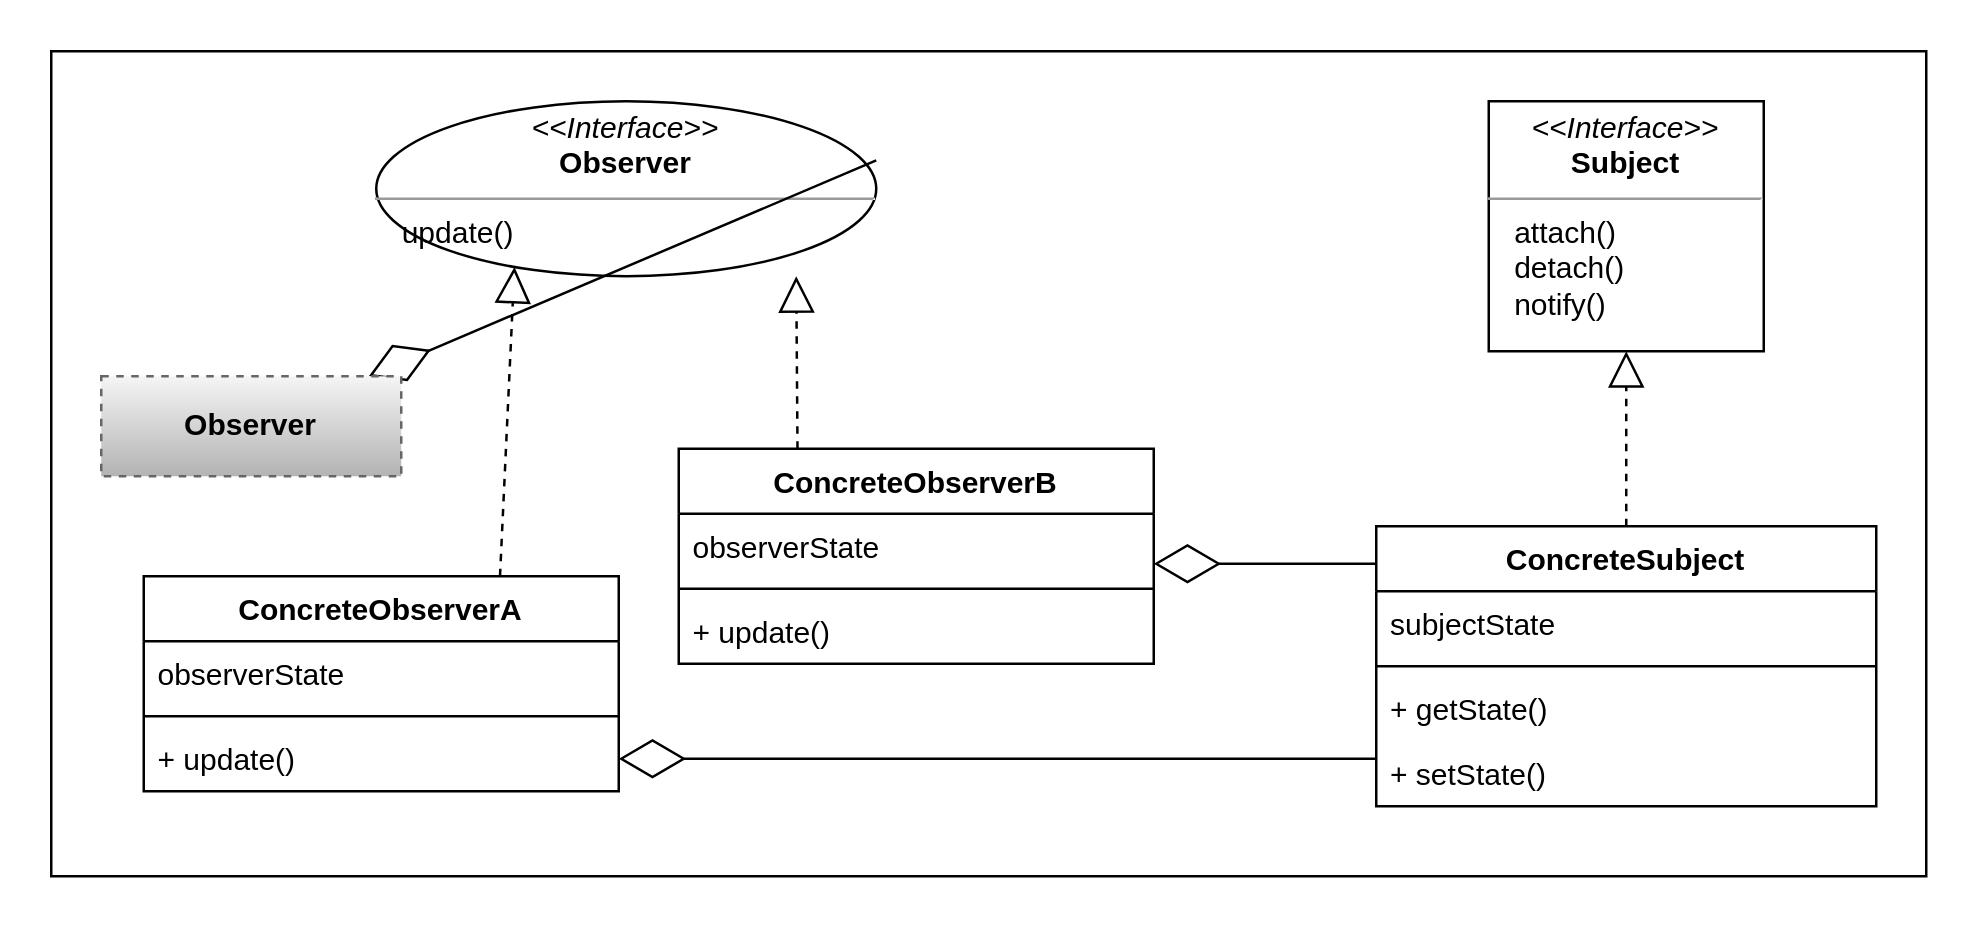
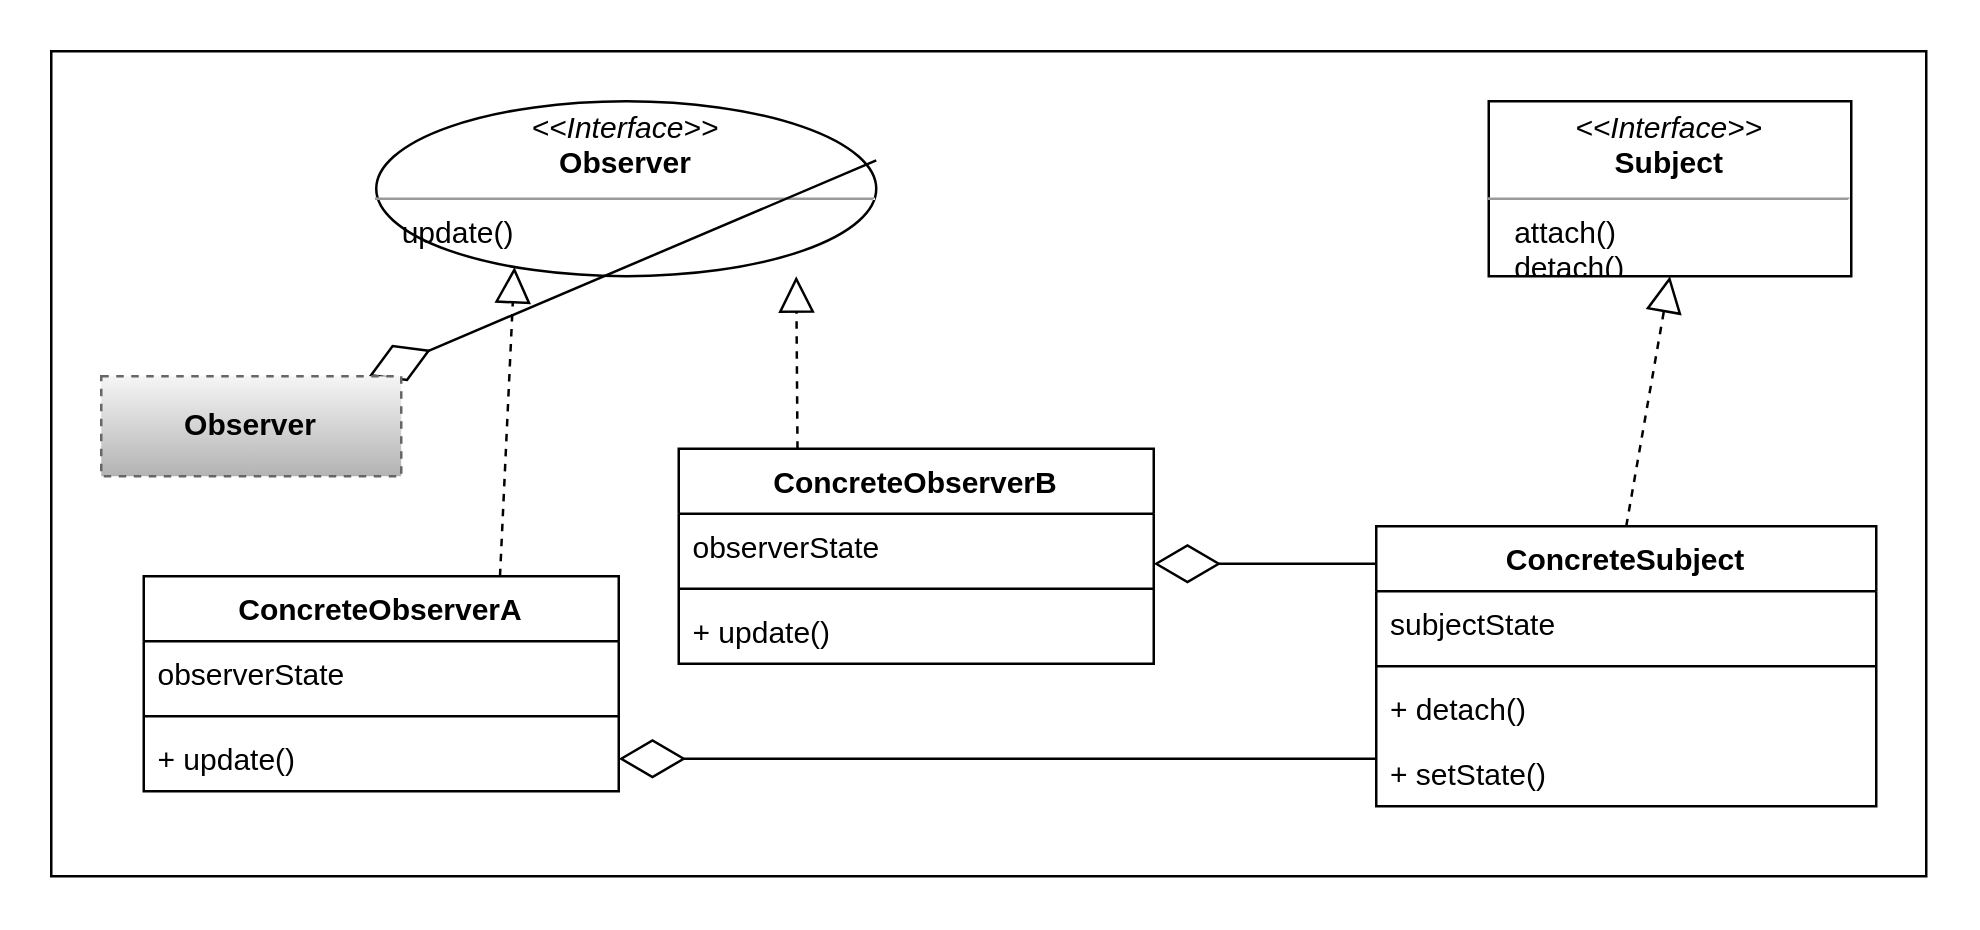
node "<<Interface>> Subject attach() detach() notify()": size 275x250 -> 363x175
node "+ getState()": label "+ getState()" -> "+ detach()"
